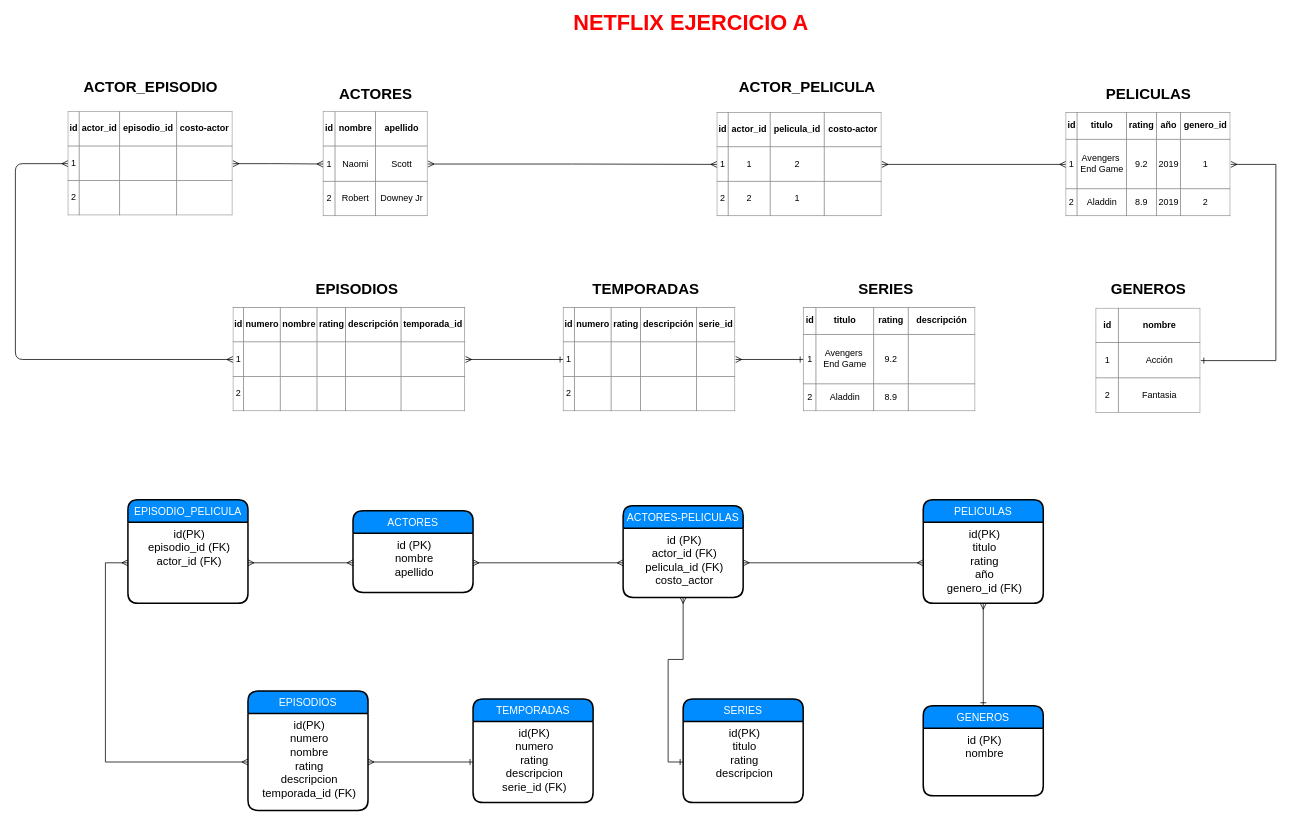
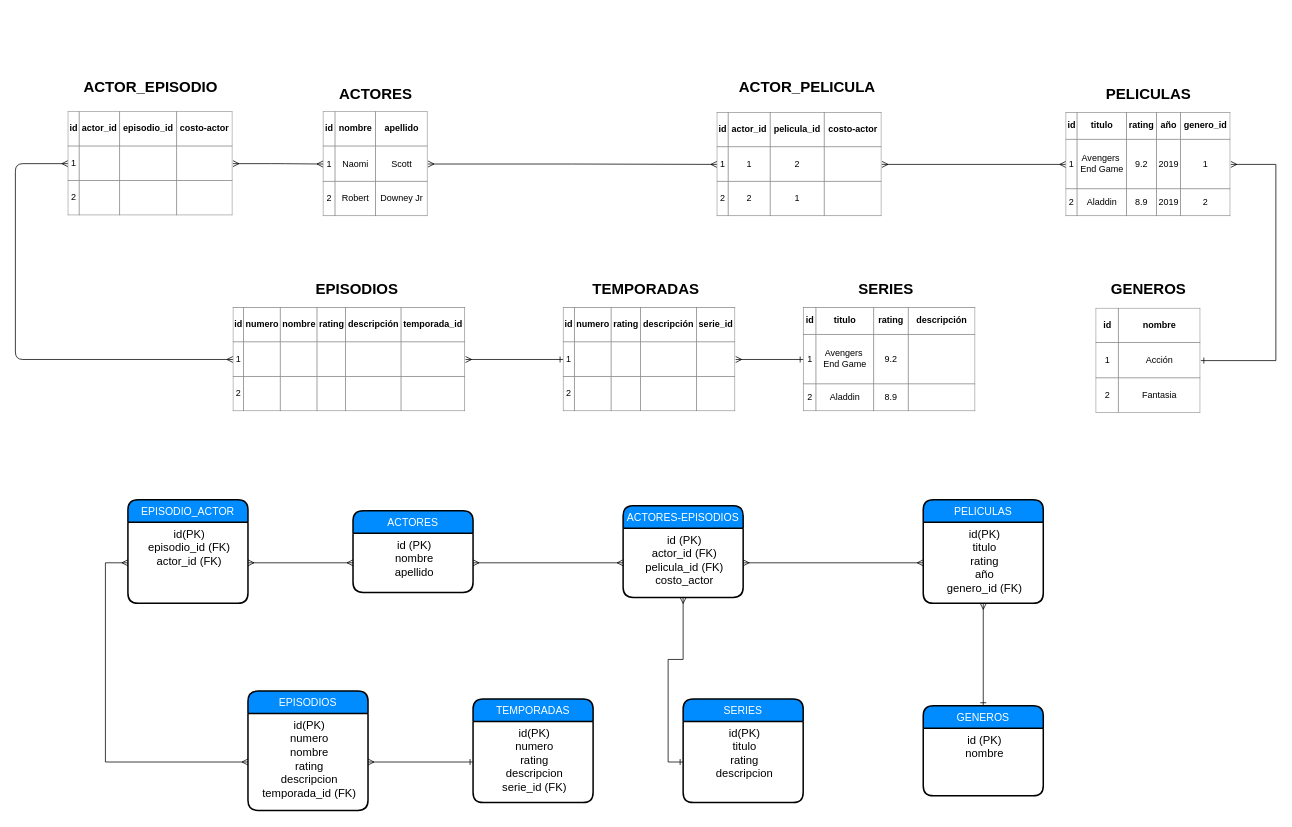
node "NETFLIX EJERCICIO A": removed
node "EPISODIO_PELICULA": label "EPISODIO_PELICULA" -> "EPISODIO_ACTOR"
node "ACTORES-PELICULAS": label "ACTORES-PELICULAS" -> "ACTORES-EPISODIOS"
